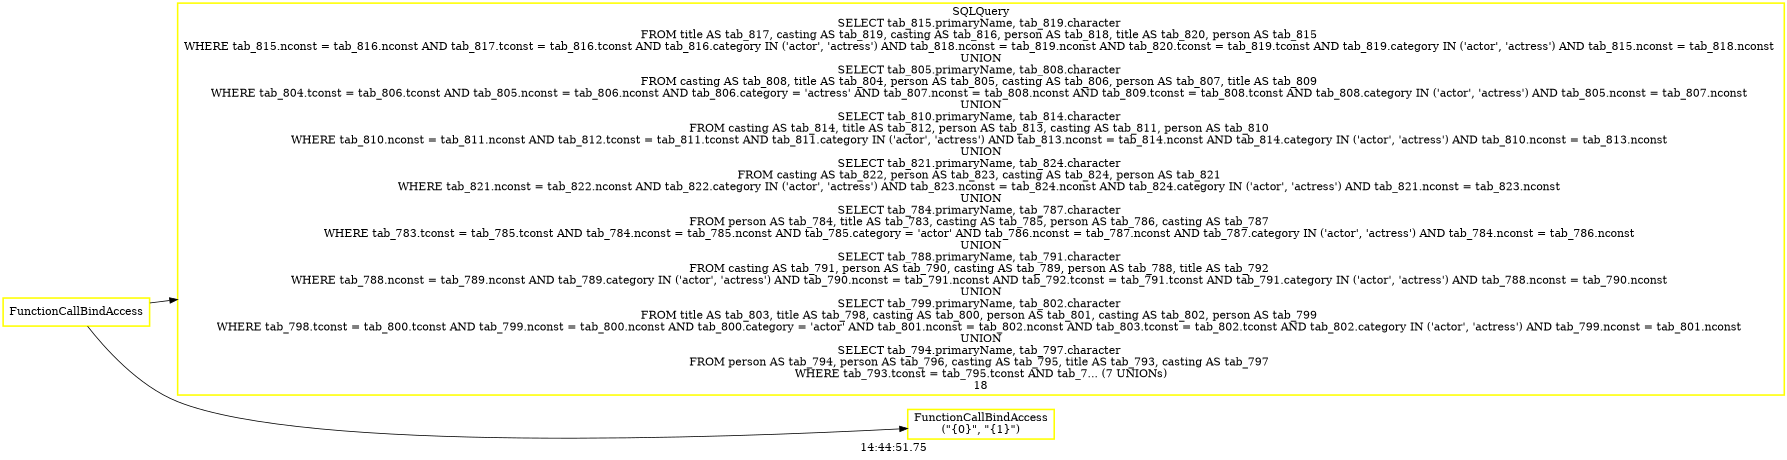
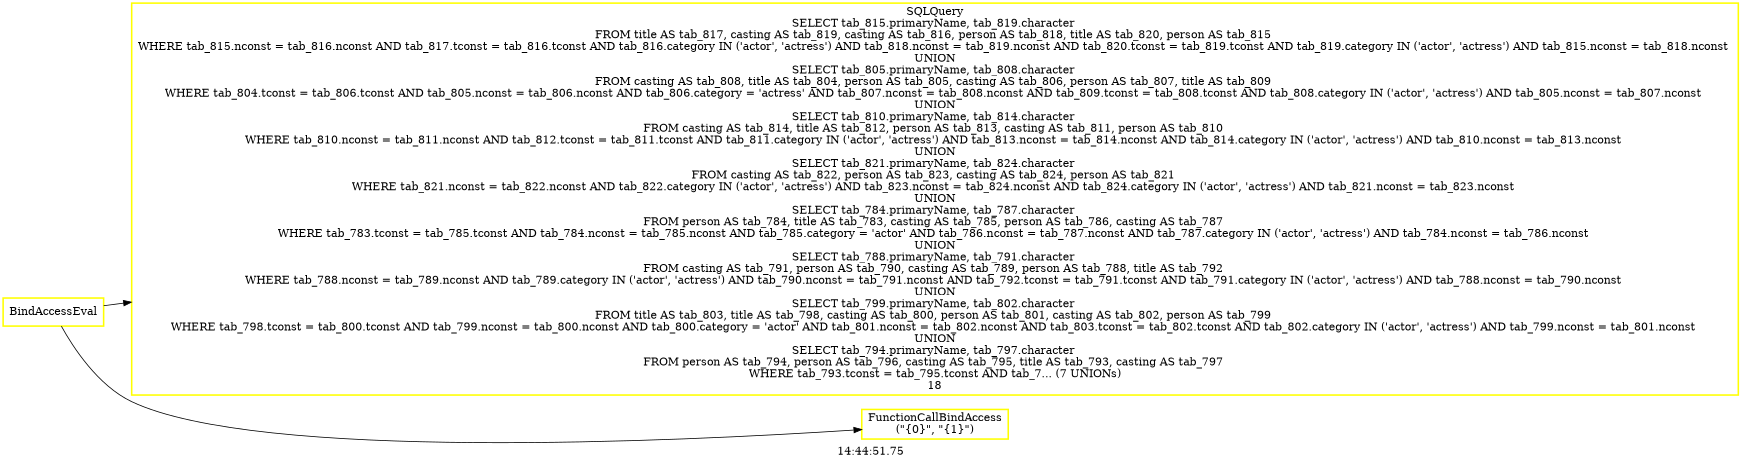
node "FunctionCallBindAccess": label "FunctionCallBindAccess" -> "BindAccessEval"
